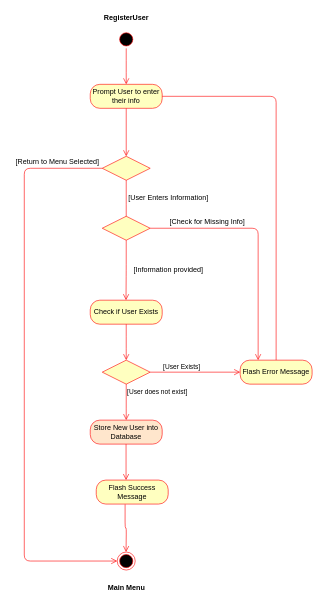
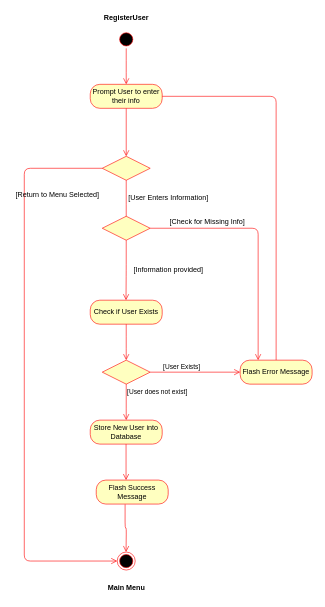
node "[Return to Menu Selected]": moved (57, 162) -> (57, 195)
node "Store New User into Database": fillcolor #ffe6cc -> #ffffc0
